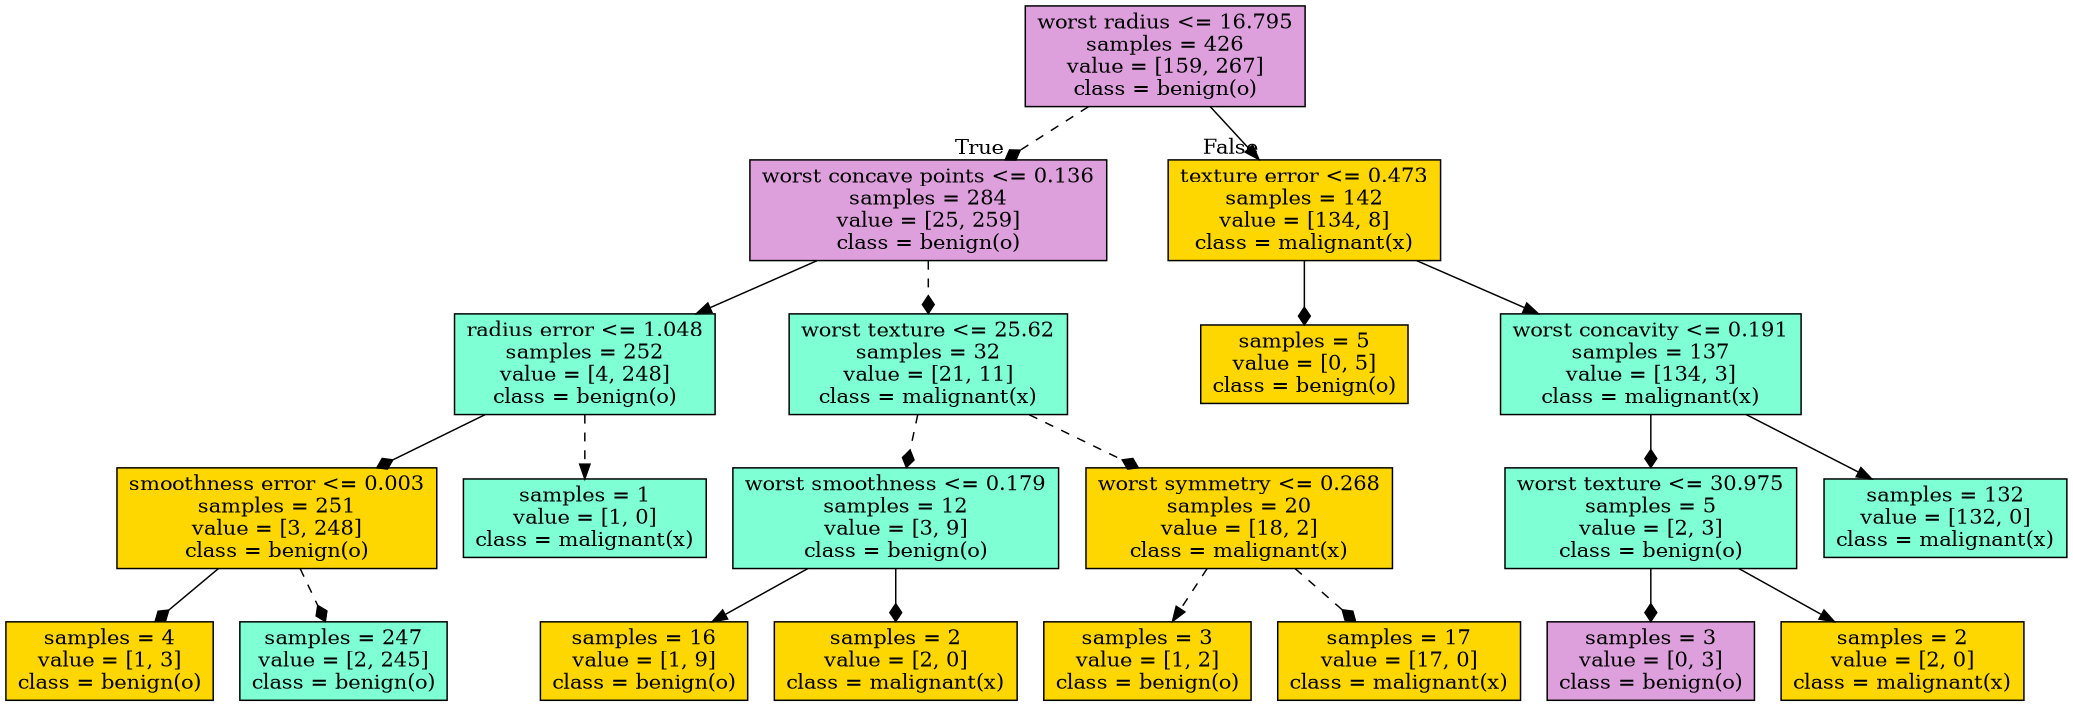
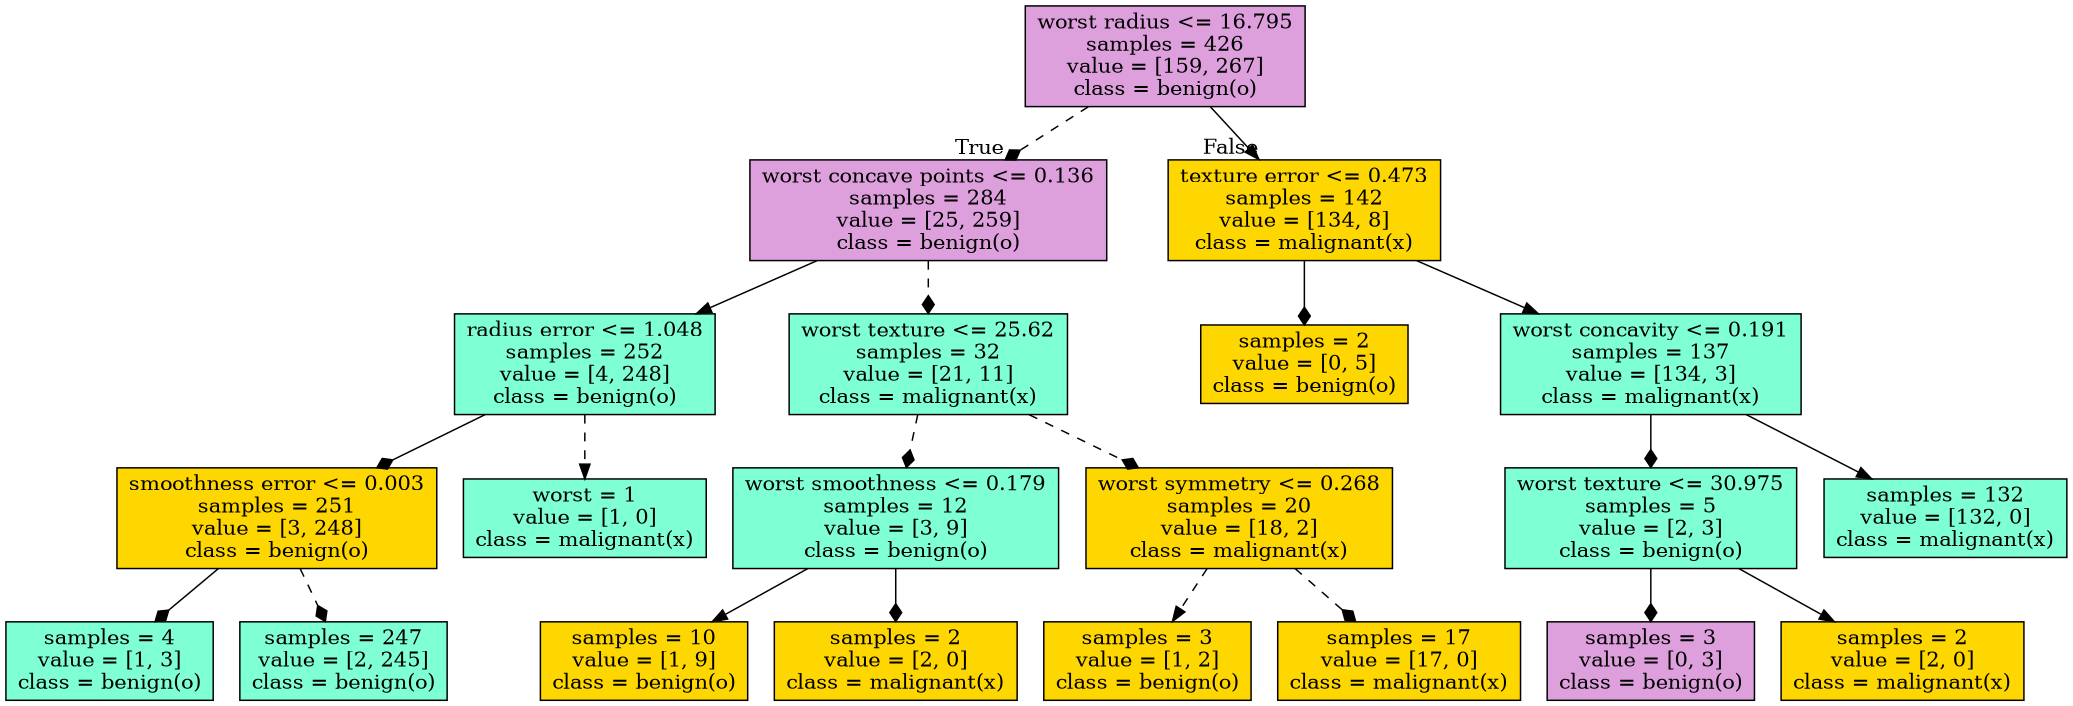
node "samples = 5 value = [0, 5] class = benign(o)": label "samples = 5 value = [0, 5] class = benign(o)" -> "samples = 2 value = [0, 5] class = benign(o)"
node "samples = 1 value = [1, 0] class = malignant(x)": label "samples = 1 value = [1, 0] class = malignant(x)" -> "worst = 1 value = [1, 0] class = malignant(x)"
node "samples = 4 value = [1, 3] class = benign(o)": fillcolor gold -> aquamarine
node "samples = 16 value = [1, 9] class = benign(o)": label "samples = 16 value = [1, 9] class = benign(o)" -> "samples = 10 value = [1, 9] class = benign(o)"
